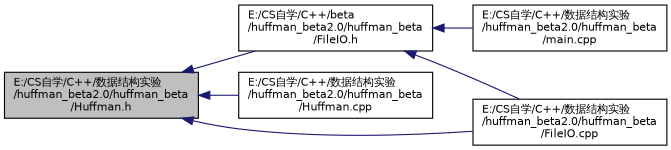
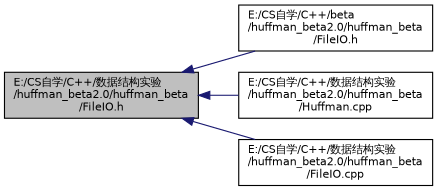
node "E:/CS自学/C++/数据结构实验 /huffman_beta2.0/huffman_beta /main.cpp": removed
edge "E:/CS自学/C++/数据结构实验 /huffman_beta2.0/huffman_beta /FileIO.cpp" -> "E:/CS自学/C++/beta /huffman_beta2.0/huffman_beta /FileIO.h": removed
node "E:/CS自学/C++/数据结构实验 /huffman_beta2.0/huffman_beta /Huffman.h": label "E:/CS自学/C++/数据结构实验 /huffman_beta2.0/huffman_beta /Huffman.h" -> "E:/CS自学/C++/数据结构实验 /huffman_beta2.0/huffman_beta /FileIO.h"
